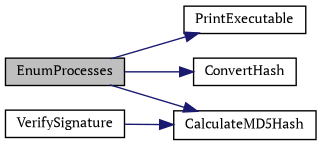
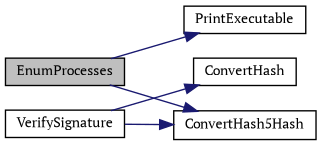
edge "EnumProcesses" -> "ConvertHash": now "VerifySignature" -> "ConvertHash"
node "CalculateMD5Hash": label "CalculateMD5Hash" -> "ConvertHash5Hash"
